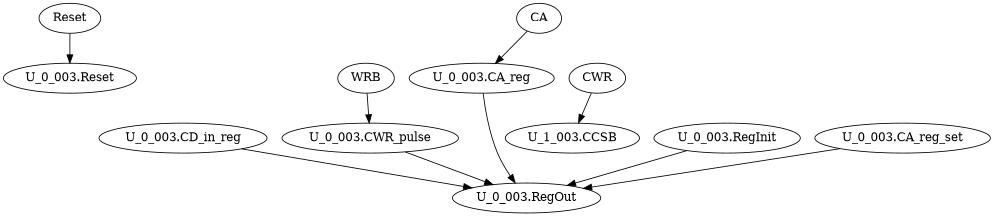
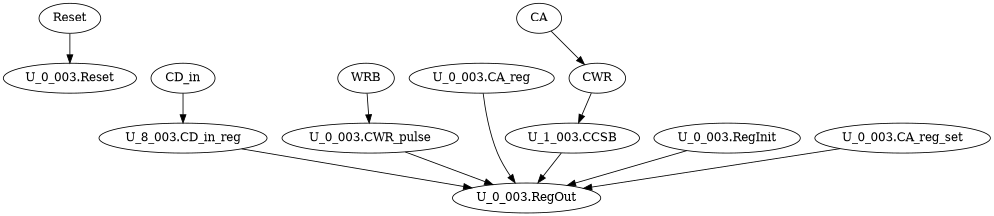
edge "CA" -> "U_0_003.CA_reg": now "CA" -> "CWR"
node "CD_in": added
node "U_0_003.CD_in_reg": label "U_0_003.CD_in_reg" -> "U_8_003.CD_in_reg"
edge "U_1_003.CCSB" -> "U_0_003.RegOut": added
